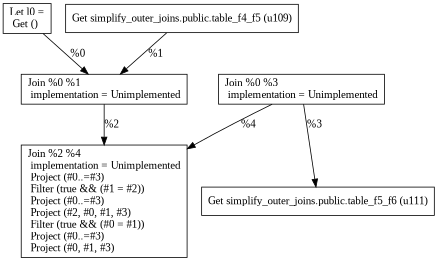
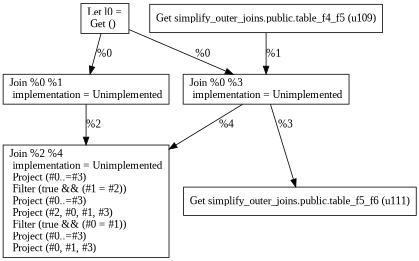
edge "Let l0 = Get ()" -> "Join %0 %3 implementation = Unimplemented": added, label "%0"
edge "Get simplify_outer_joins.public.table_f4_f5 (u109)" -> "Join %0 %1 implementation = Unimplemented": now "Get simplify_outer_joins.public.table_f4_f5 (u109)" -> "Join %0 %3 implementation = Unimplemented"
